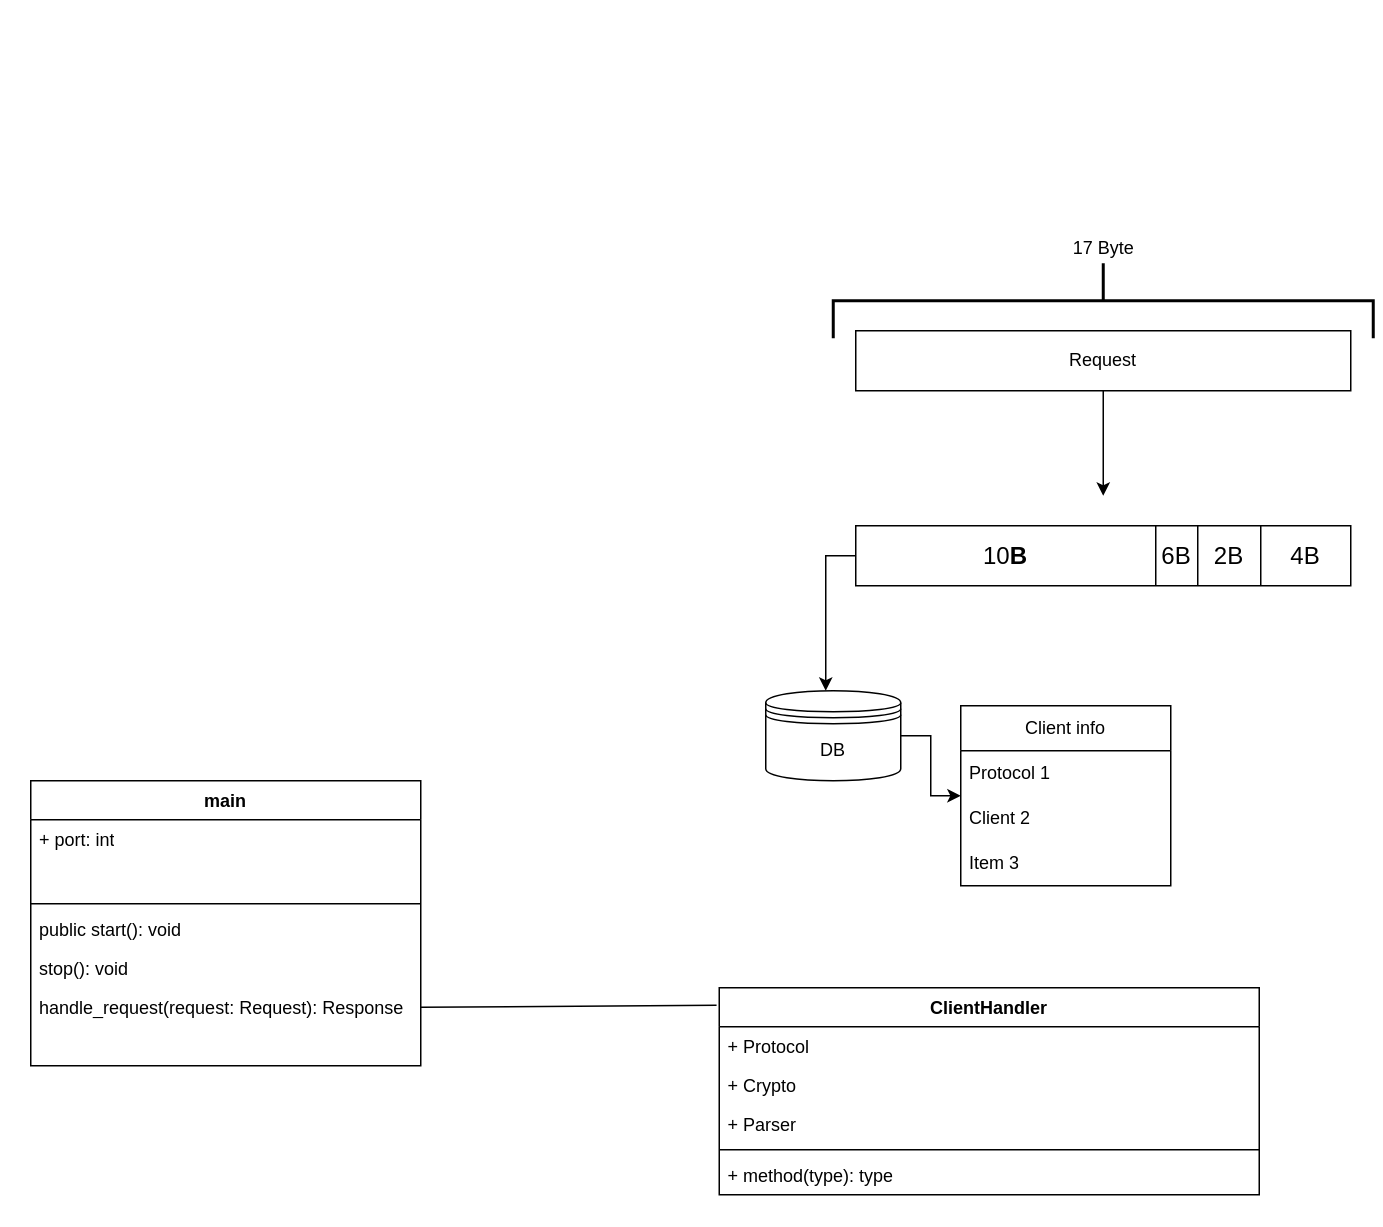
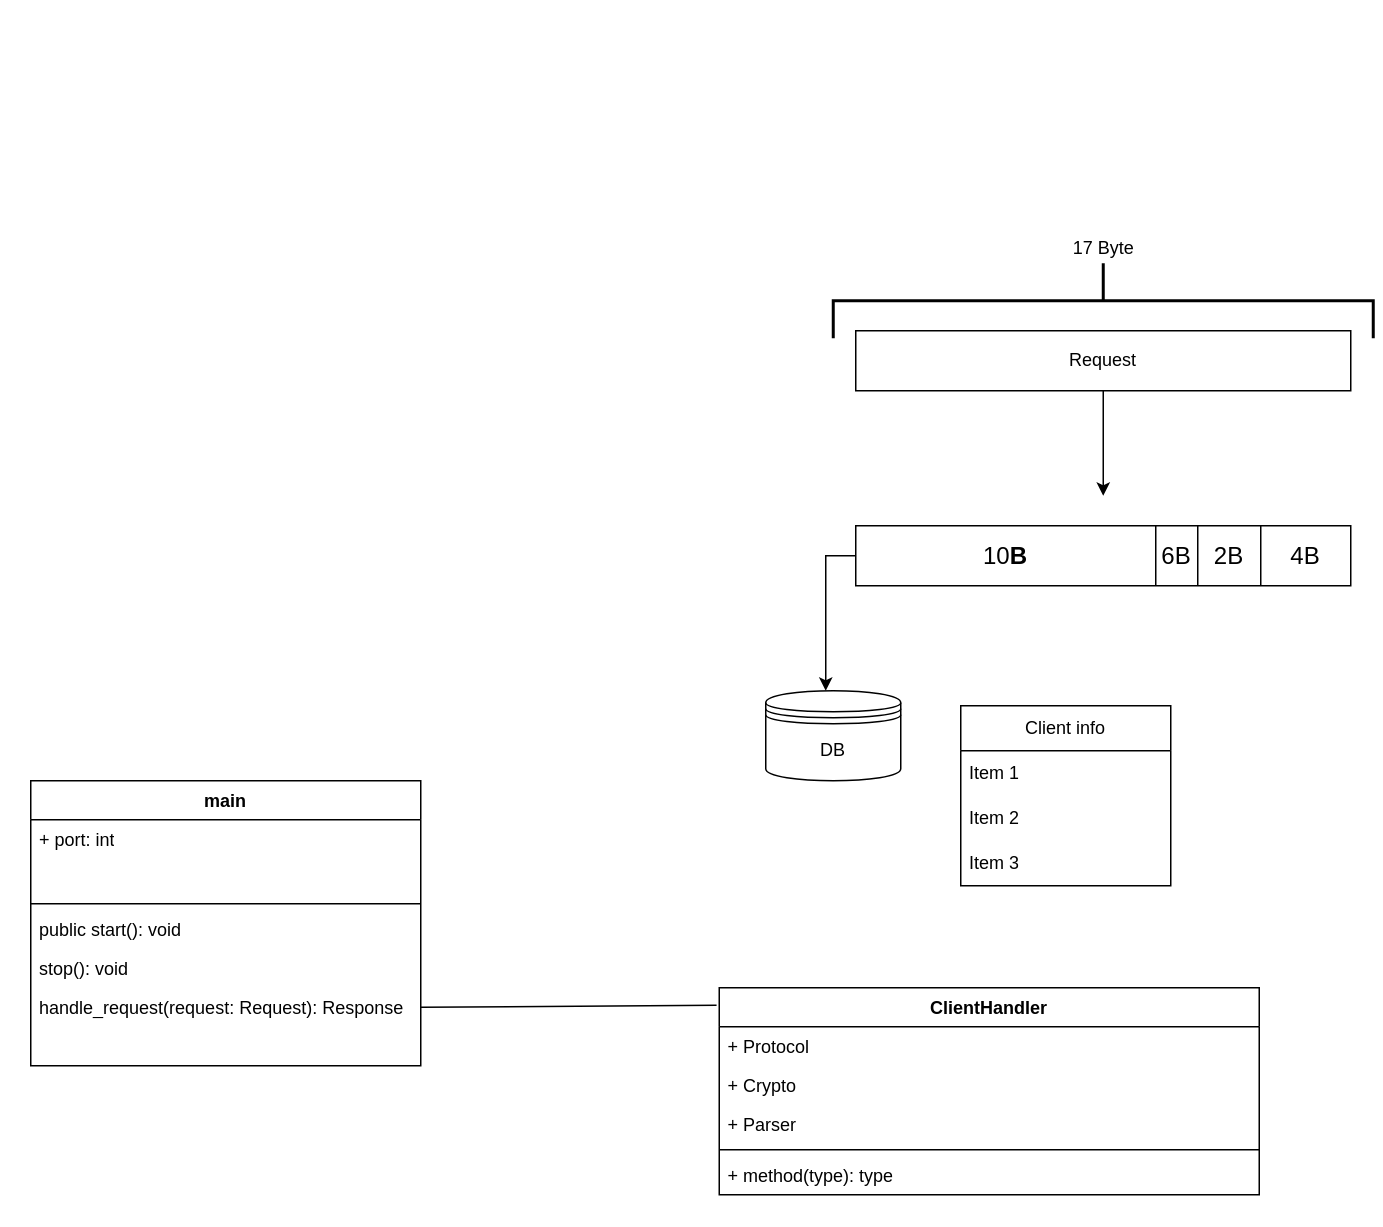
edge "DB" -> "Client info": removed
node "Protocol 1": label "Protocol 1" -> "Item 1"
node "Client 2": label "Client 2" -> "Item 2"
